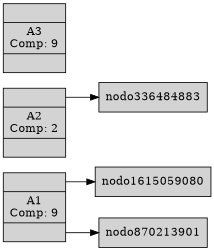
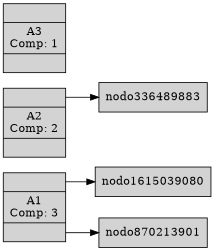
node "A3": text "Comp: 9" -> "Comp: 1"
node "nodo336484883": label "nodo336484883" -> "nodo336489883"
node "nodo1615059080": label "nodo1615059080" -> "nodo1615039080"
node "A1": text "Comp: 9" -> "Comp: 3"
